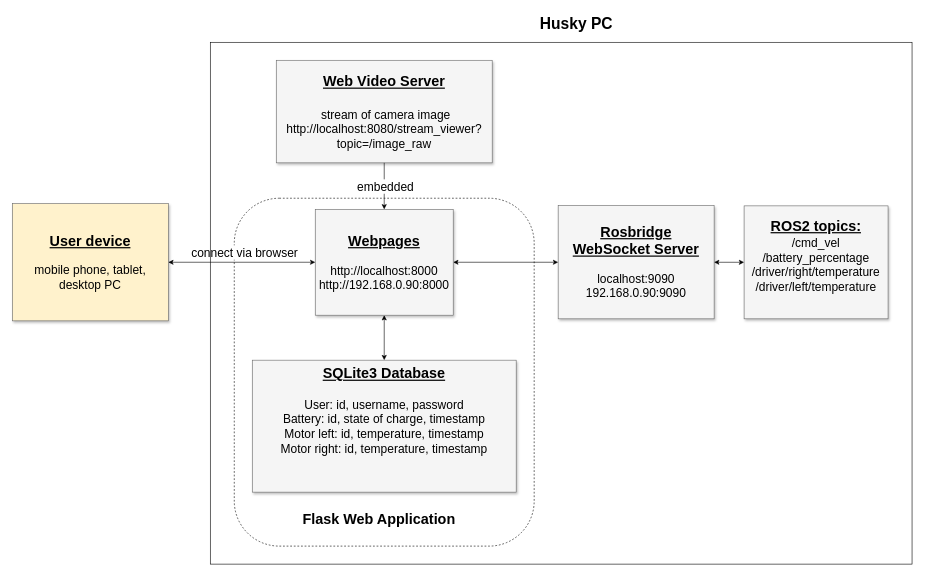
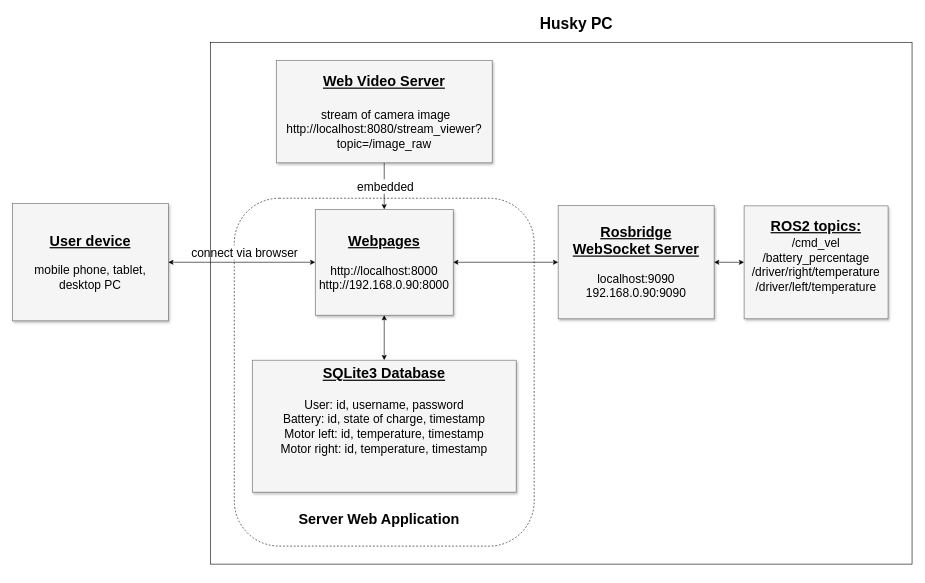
node "User device mobile phone, tablet, desktop PC": fillcolor #fff2cc -> #f5f5f5
node "Flask Web Application": label "Flask Web Application" -> "Server Web Application"
